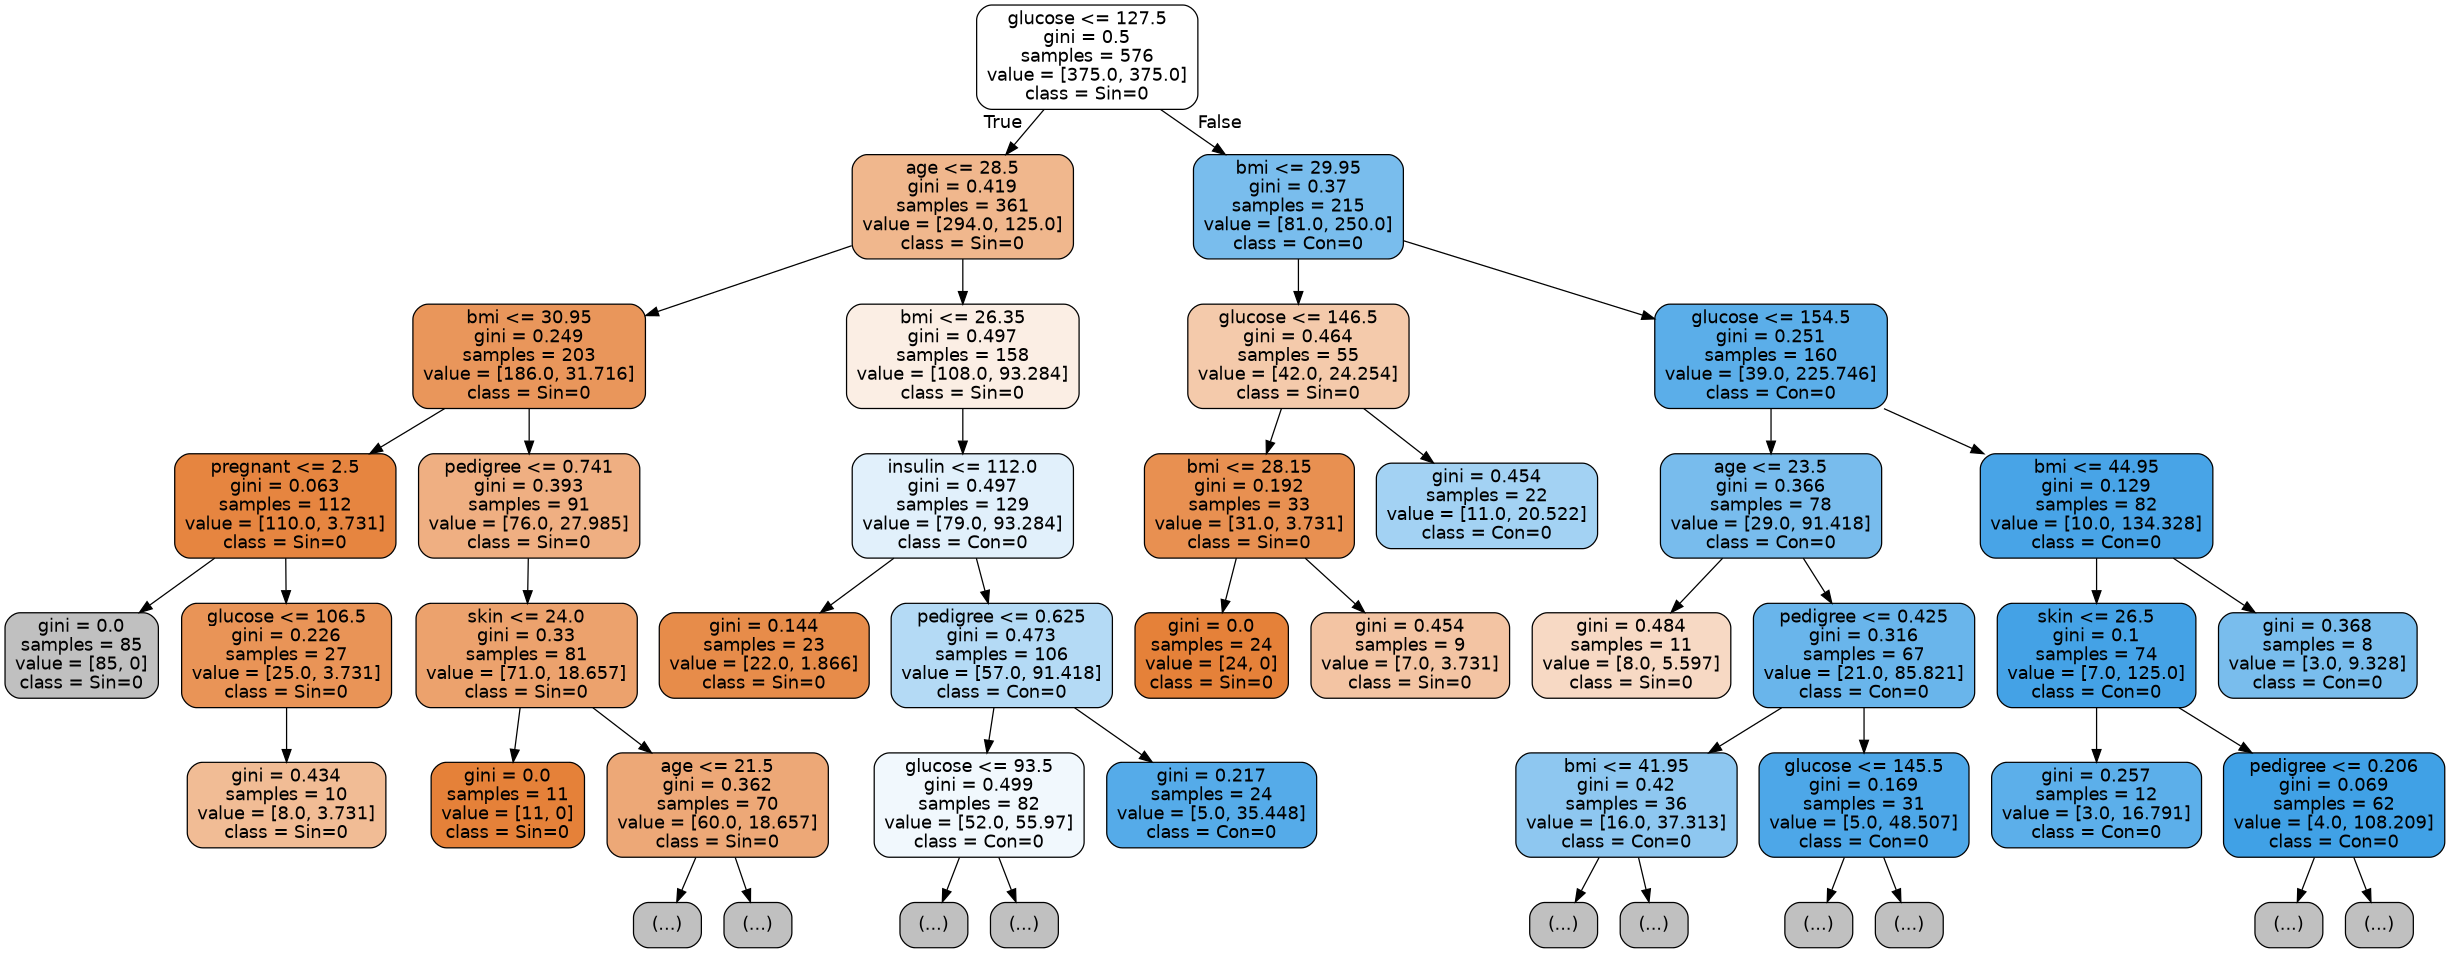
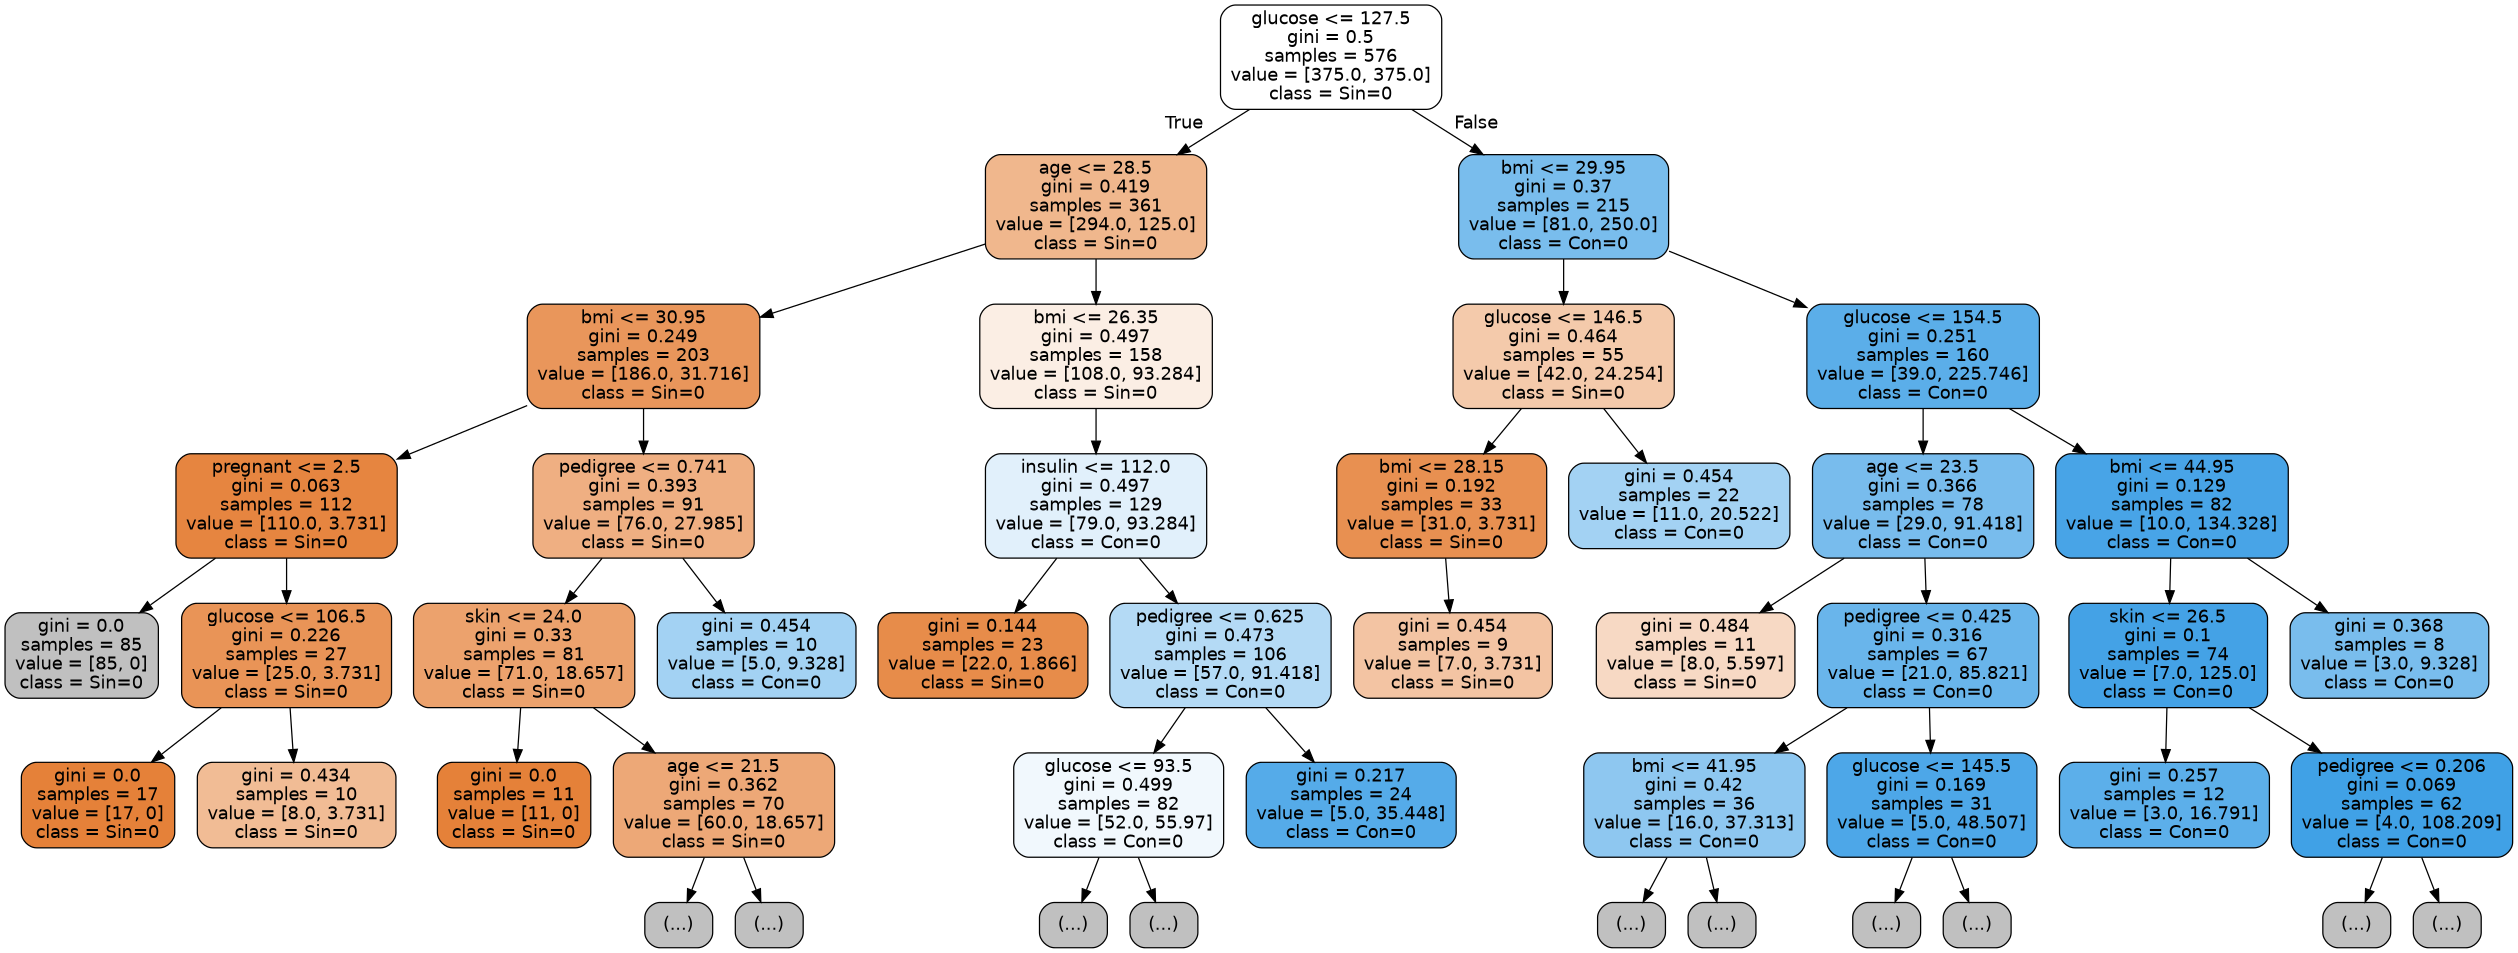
node "gini = 0.454 samples = 10 value = [5.0, 9.328] class = Con=0": added
node "gini = 0.0 samples = 24 value = [24, 0] class = Sin=0": removed
node "gini = 0.0 samples = 17 value = [17, 0] class = Sin=0": added
